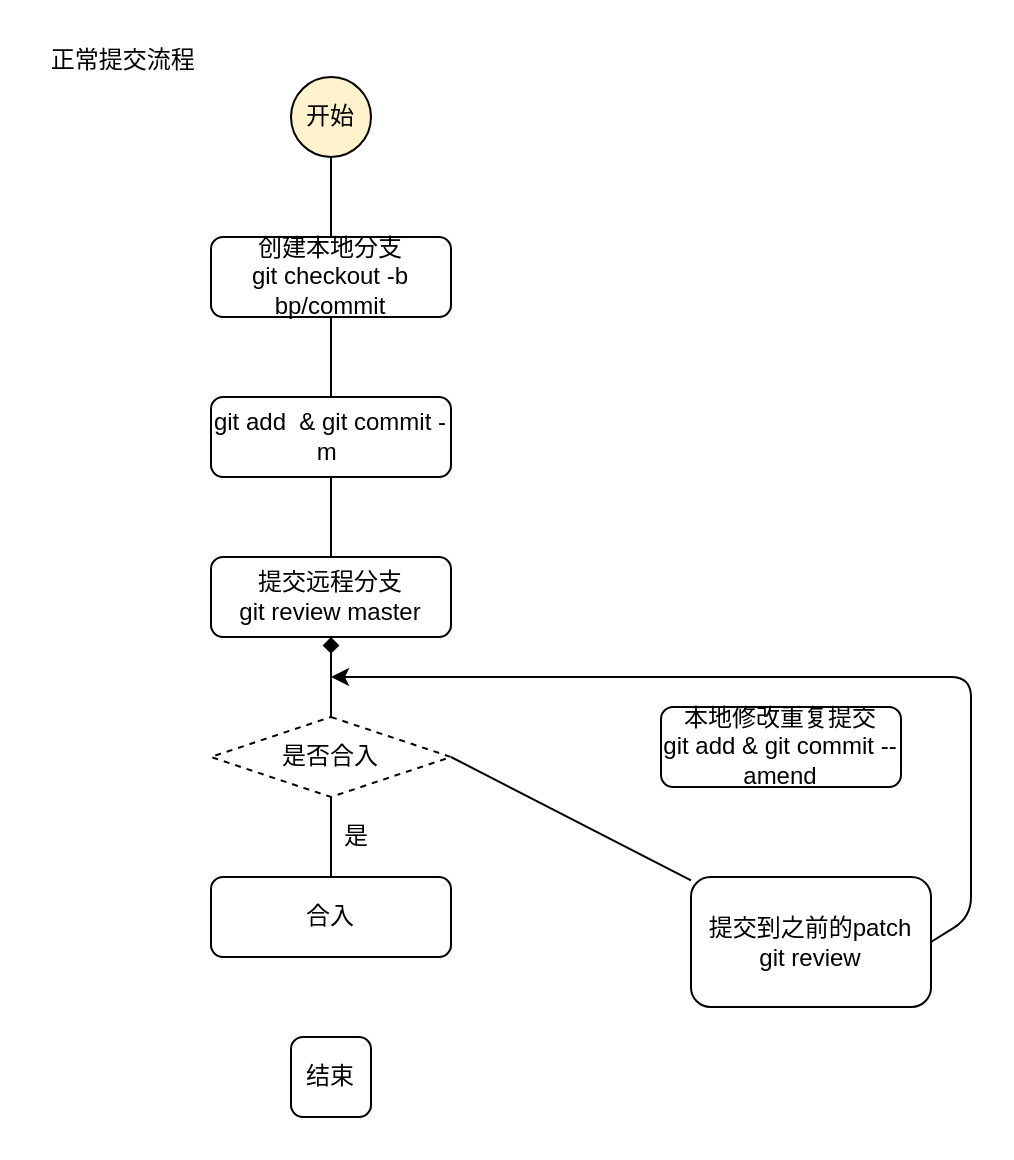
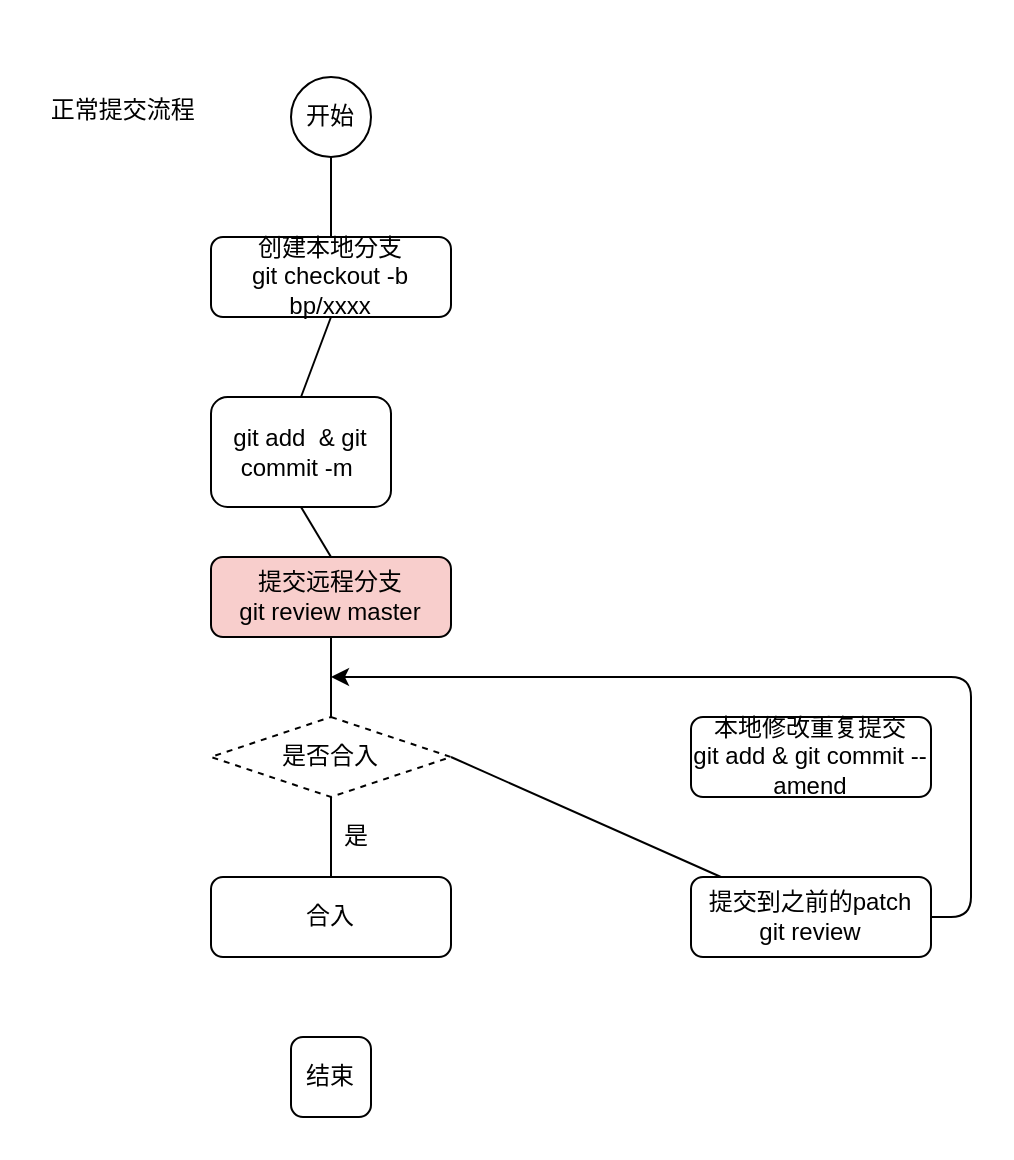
node "正常提交流程": moved (131, 61) -> (131, 111)
node "开始": fillcolor #fff2cc -> #ffffff
node "创建本地分支 git checkout -b bp/commit": label "创建本地分支 git checkout -b bp/commit" -> "创建本地分支 git checkout -b bp/xxxx"
node "git add & git commit -m": size 240x80 -> 180x110
node "提交远程分支 git review master": fillcolor #ffffff -> #f8cecc
edge "是否合入" -> "提交远程分支 git review master": arrowhead diamond -> none
node "本地修改重复提交 git add & git commit --amend": moved (781, 747) -> (811, 757)
node "提交到之前的patch git review": size 240x130 -> 240x80
